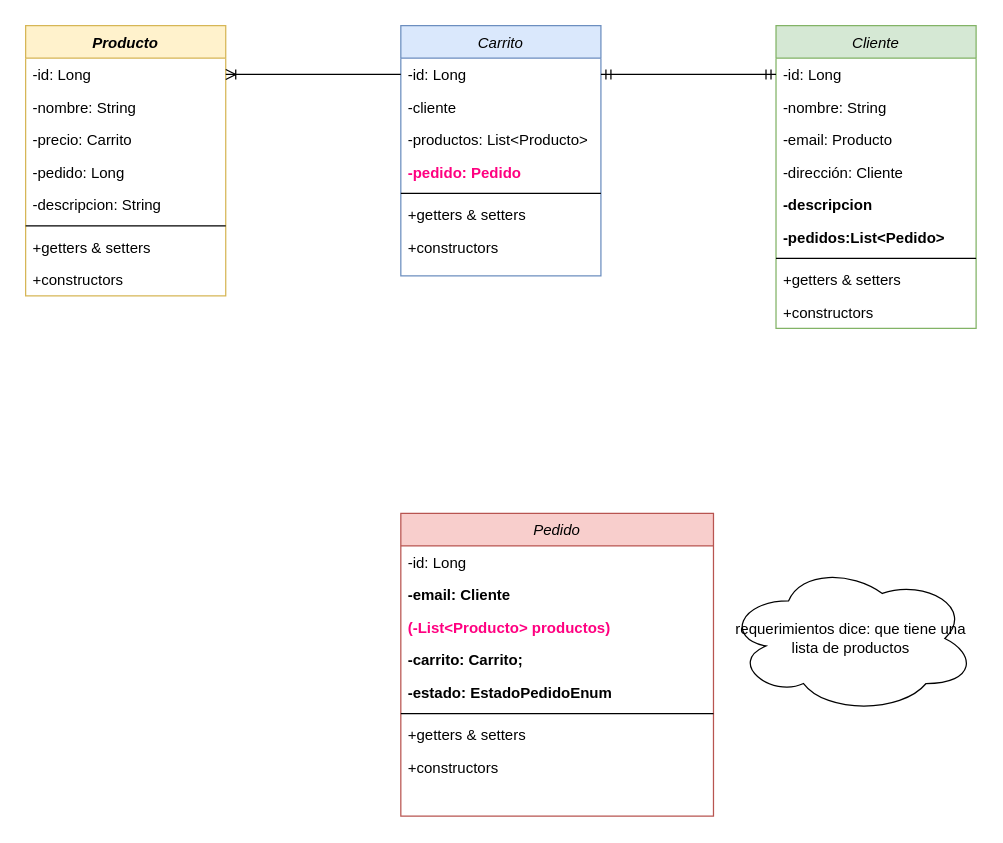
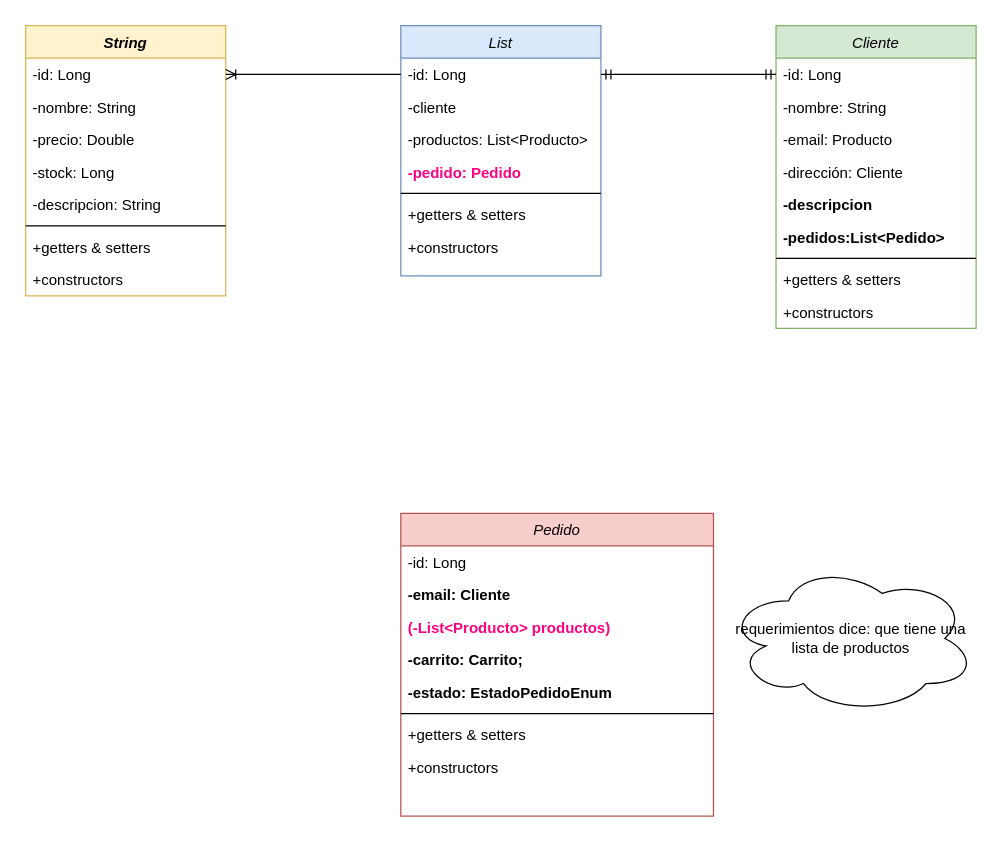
node "Producto": label "Producto" -> "String"
node "Carrito": label "Carrito" -> "List"
node "-precio: Carrito": label "-precio: Carrito" -> "-precio: Double"
node "-pedido: Long": label "-pedido: Long" -> "-stock: Long"
